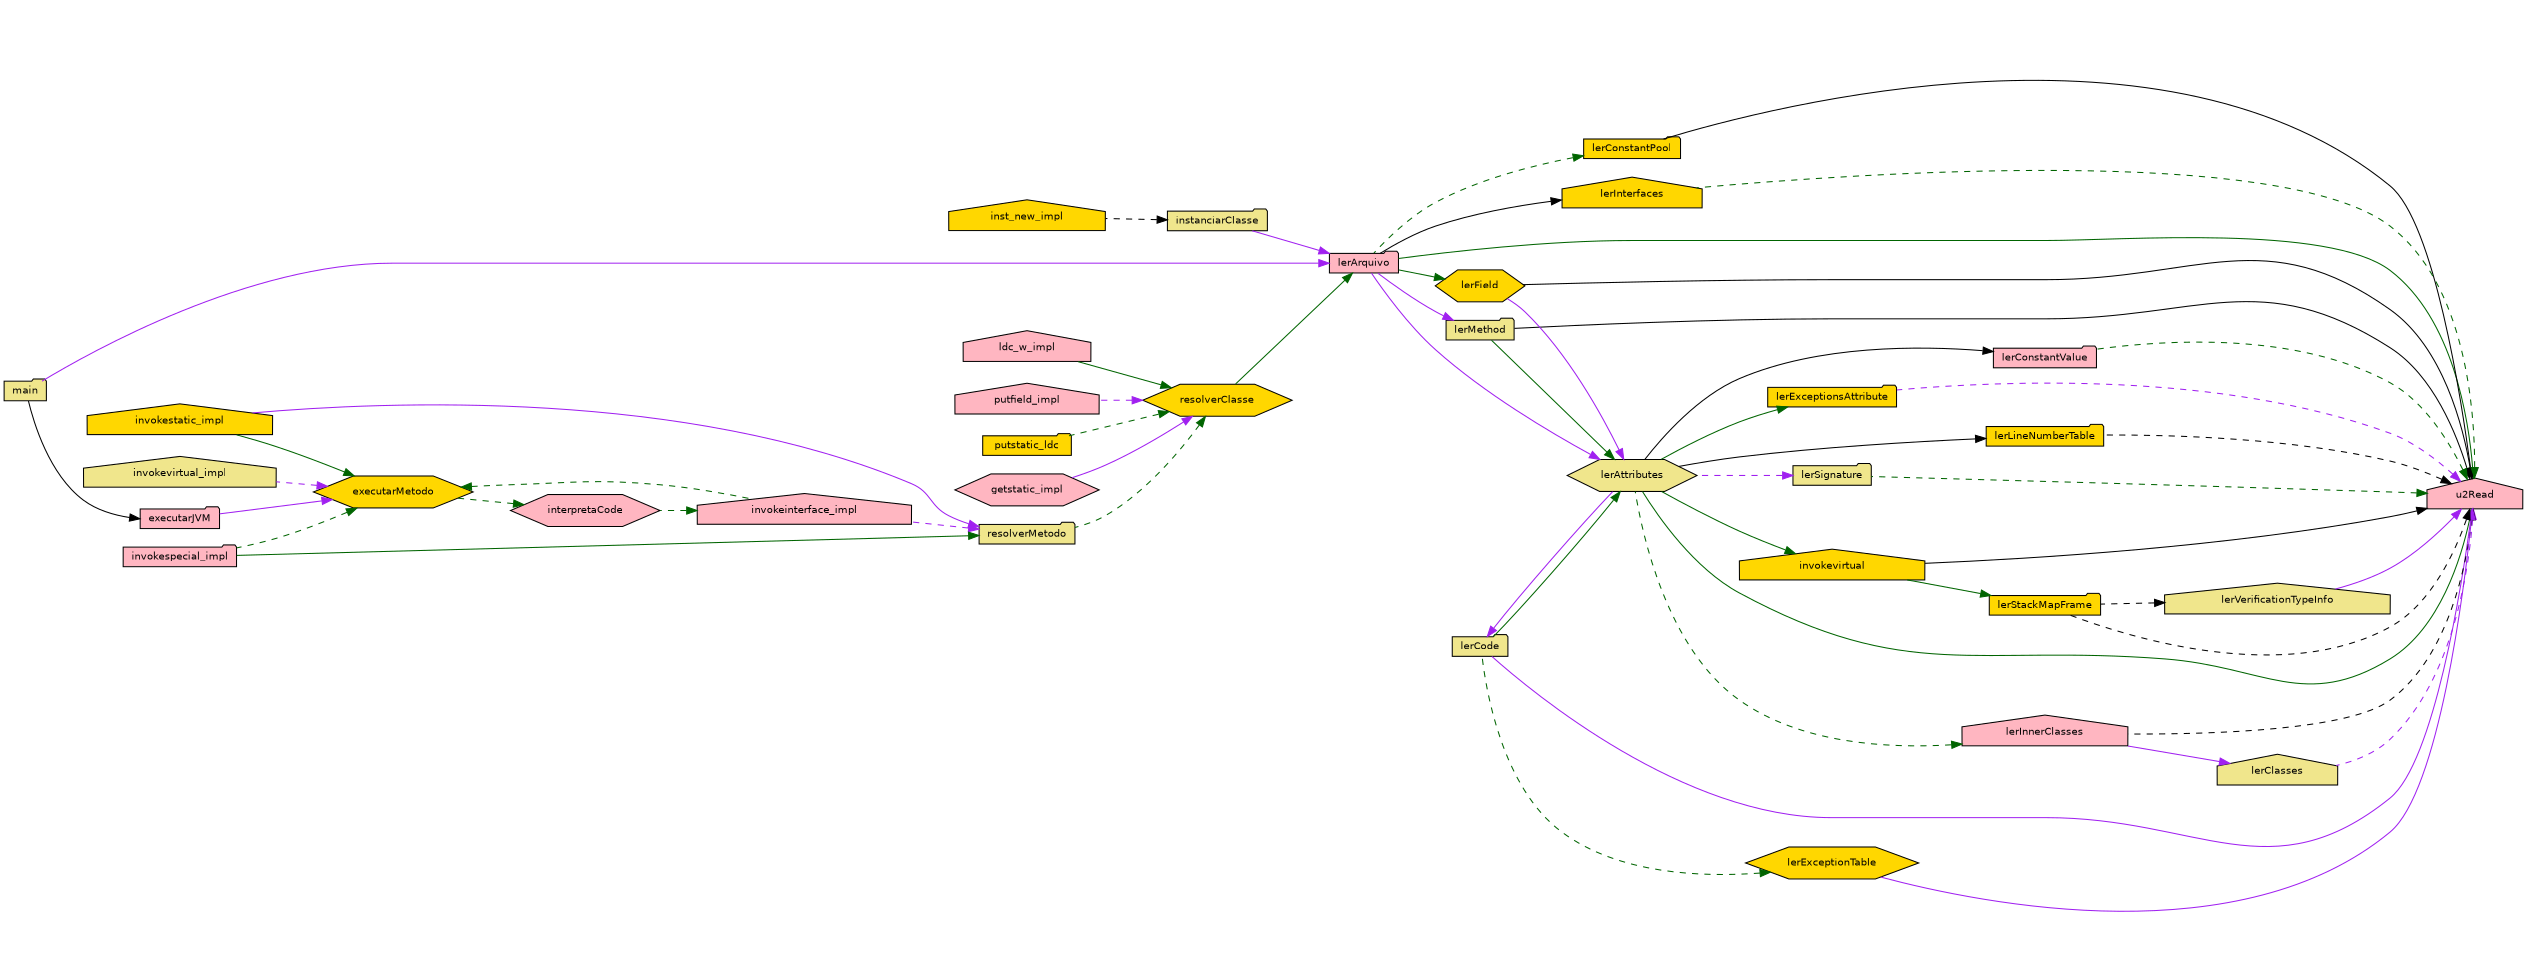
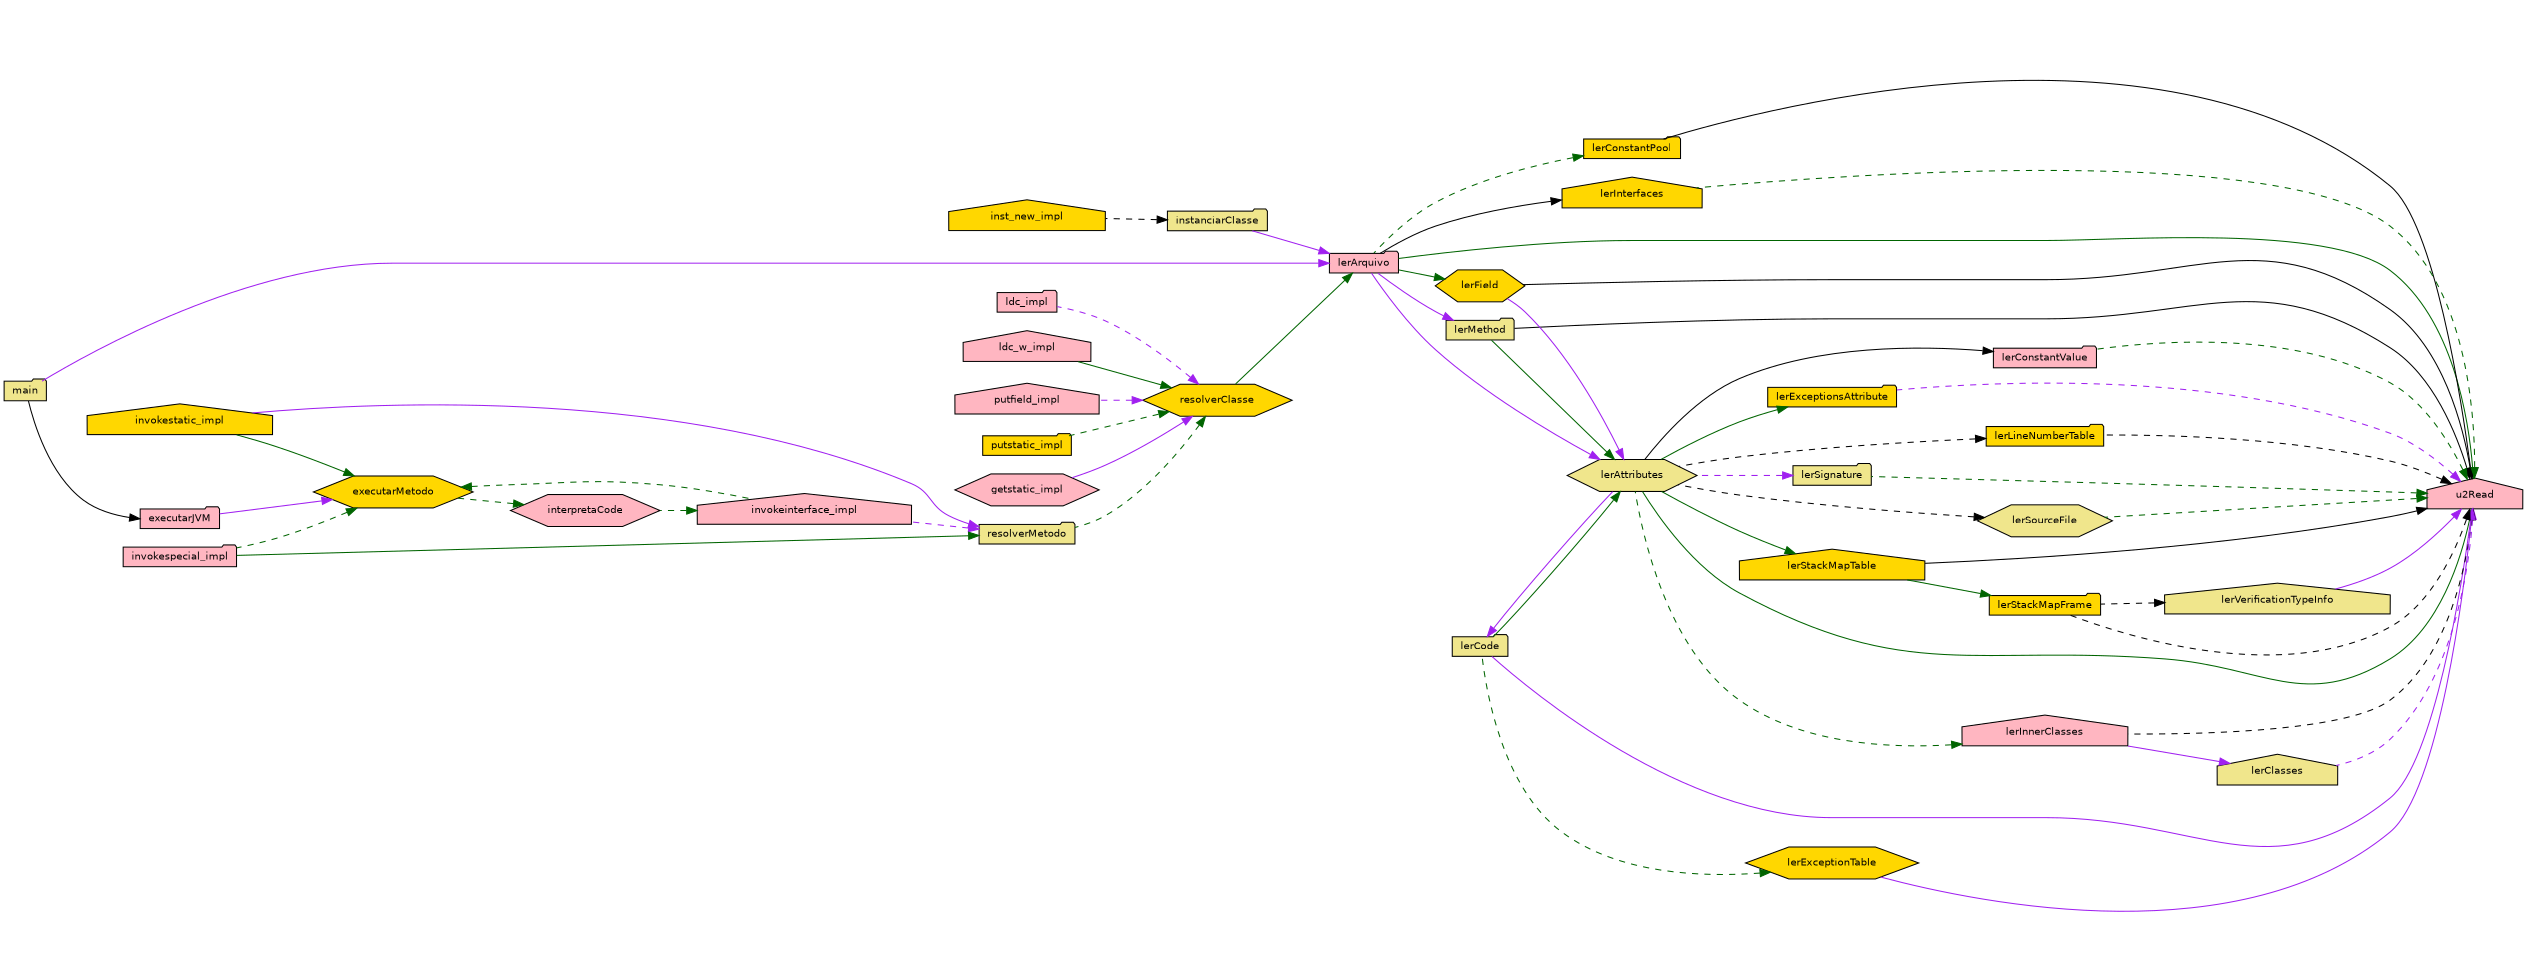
node "ldc_impl": added
node "putstatic_ldc": label "putstatic_ldc" -> "putstatic_impl"
edge "lerAttributes" -> "lerLineNumberTable": style solid -> dashed
node "invokevirtual_impl": removed
node "lerSourceFile": added
node "invokevirtual": label "invokevirtual" -> "lerStackMapTable"
